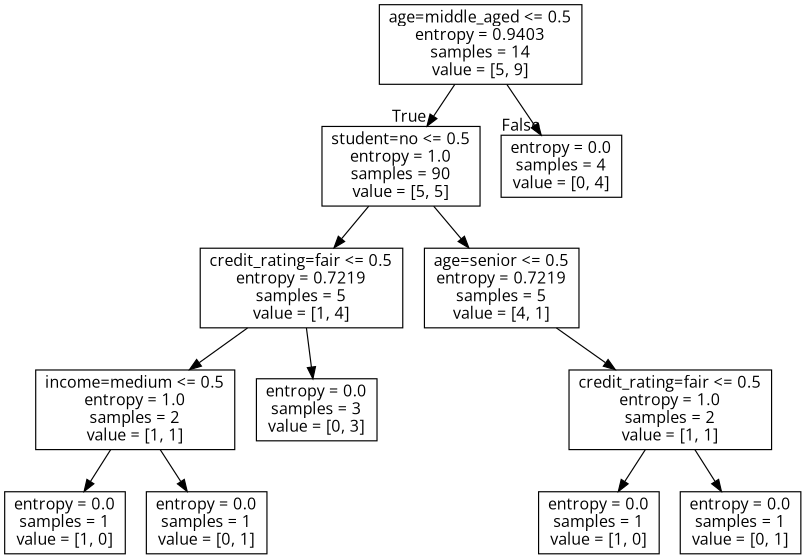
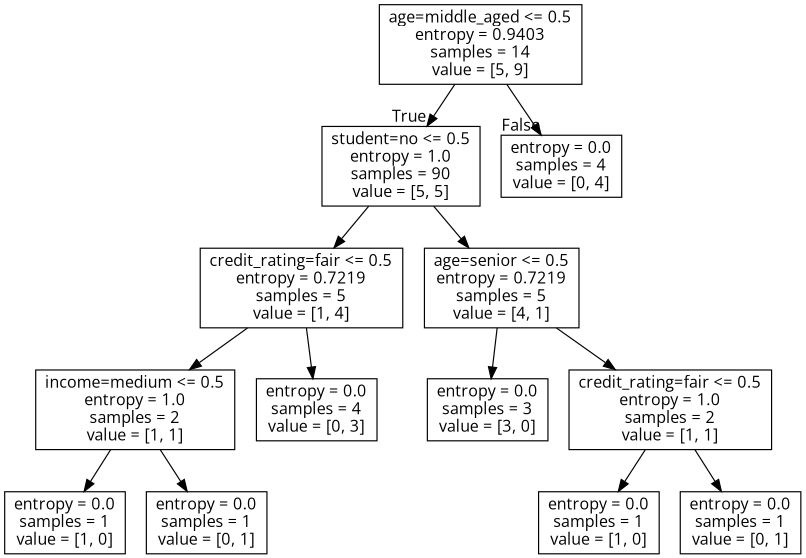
node "entropy = 0.0 samples = 3 value = [0, 3]": label "entropy = 0.0 samples = 3 value = [0, 3]" -> "entropy = 0.0 samples = 4 value = [0, 3]"
node "entropy = 0.0 samples = 3 value = [3, 0]": added
